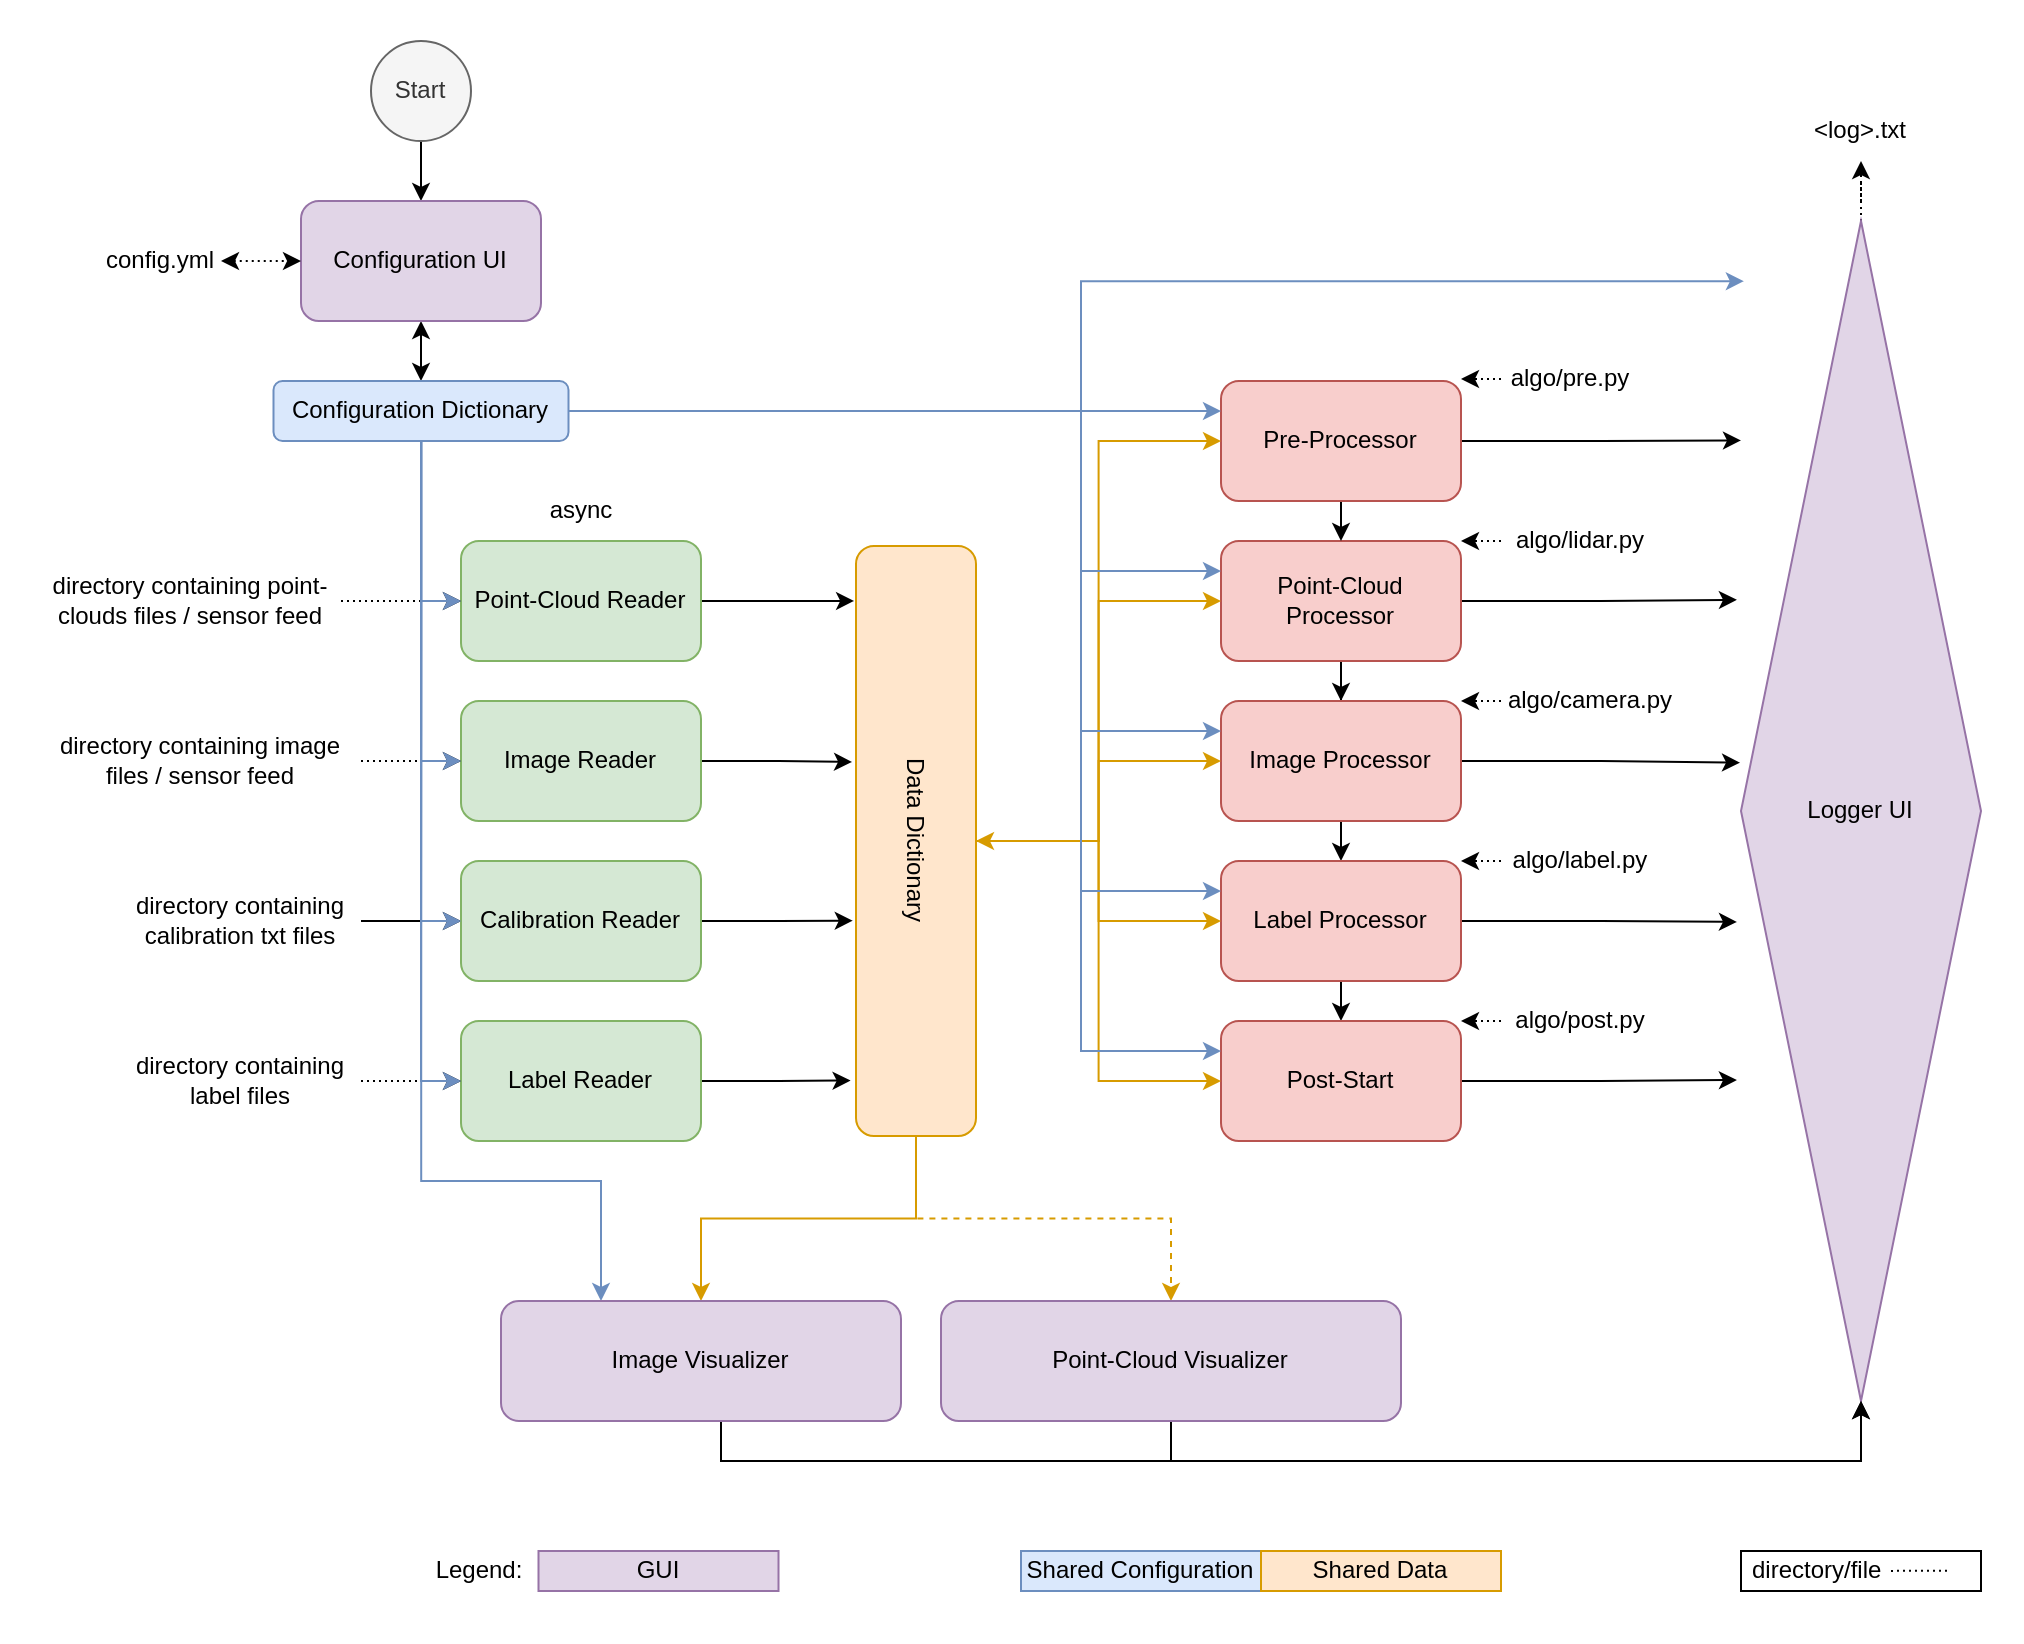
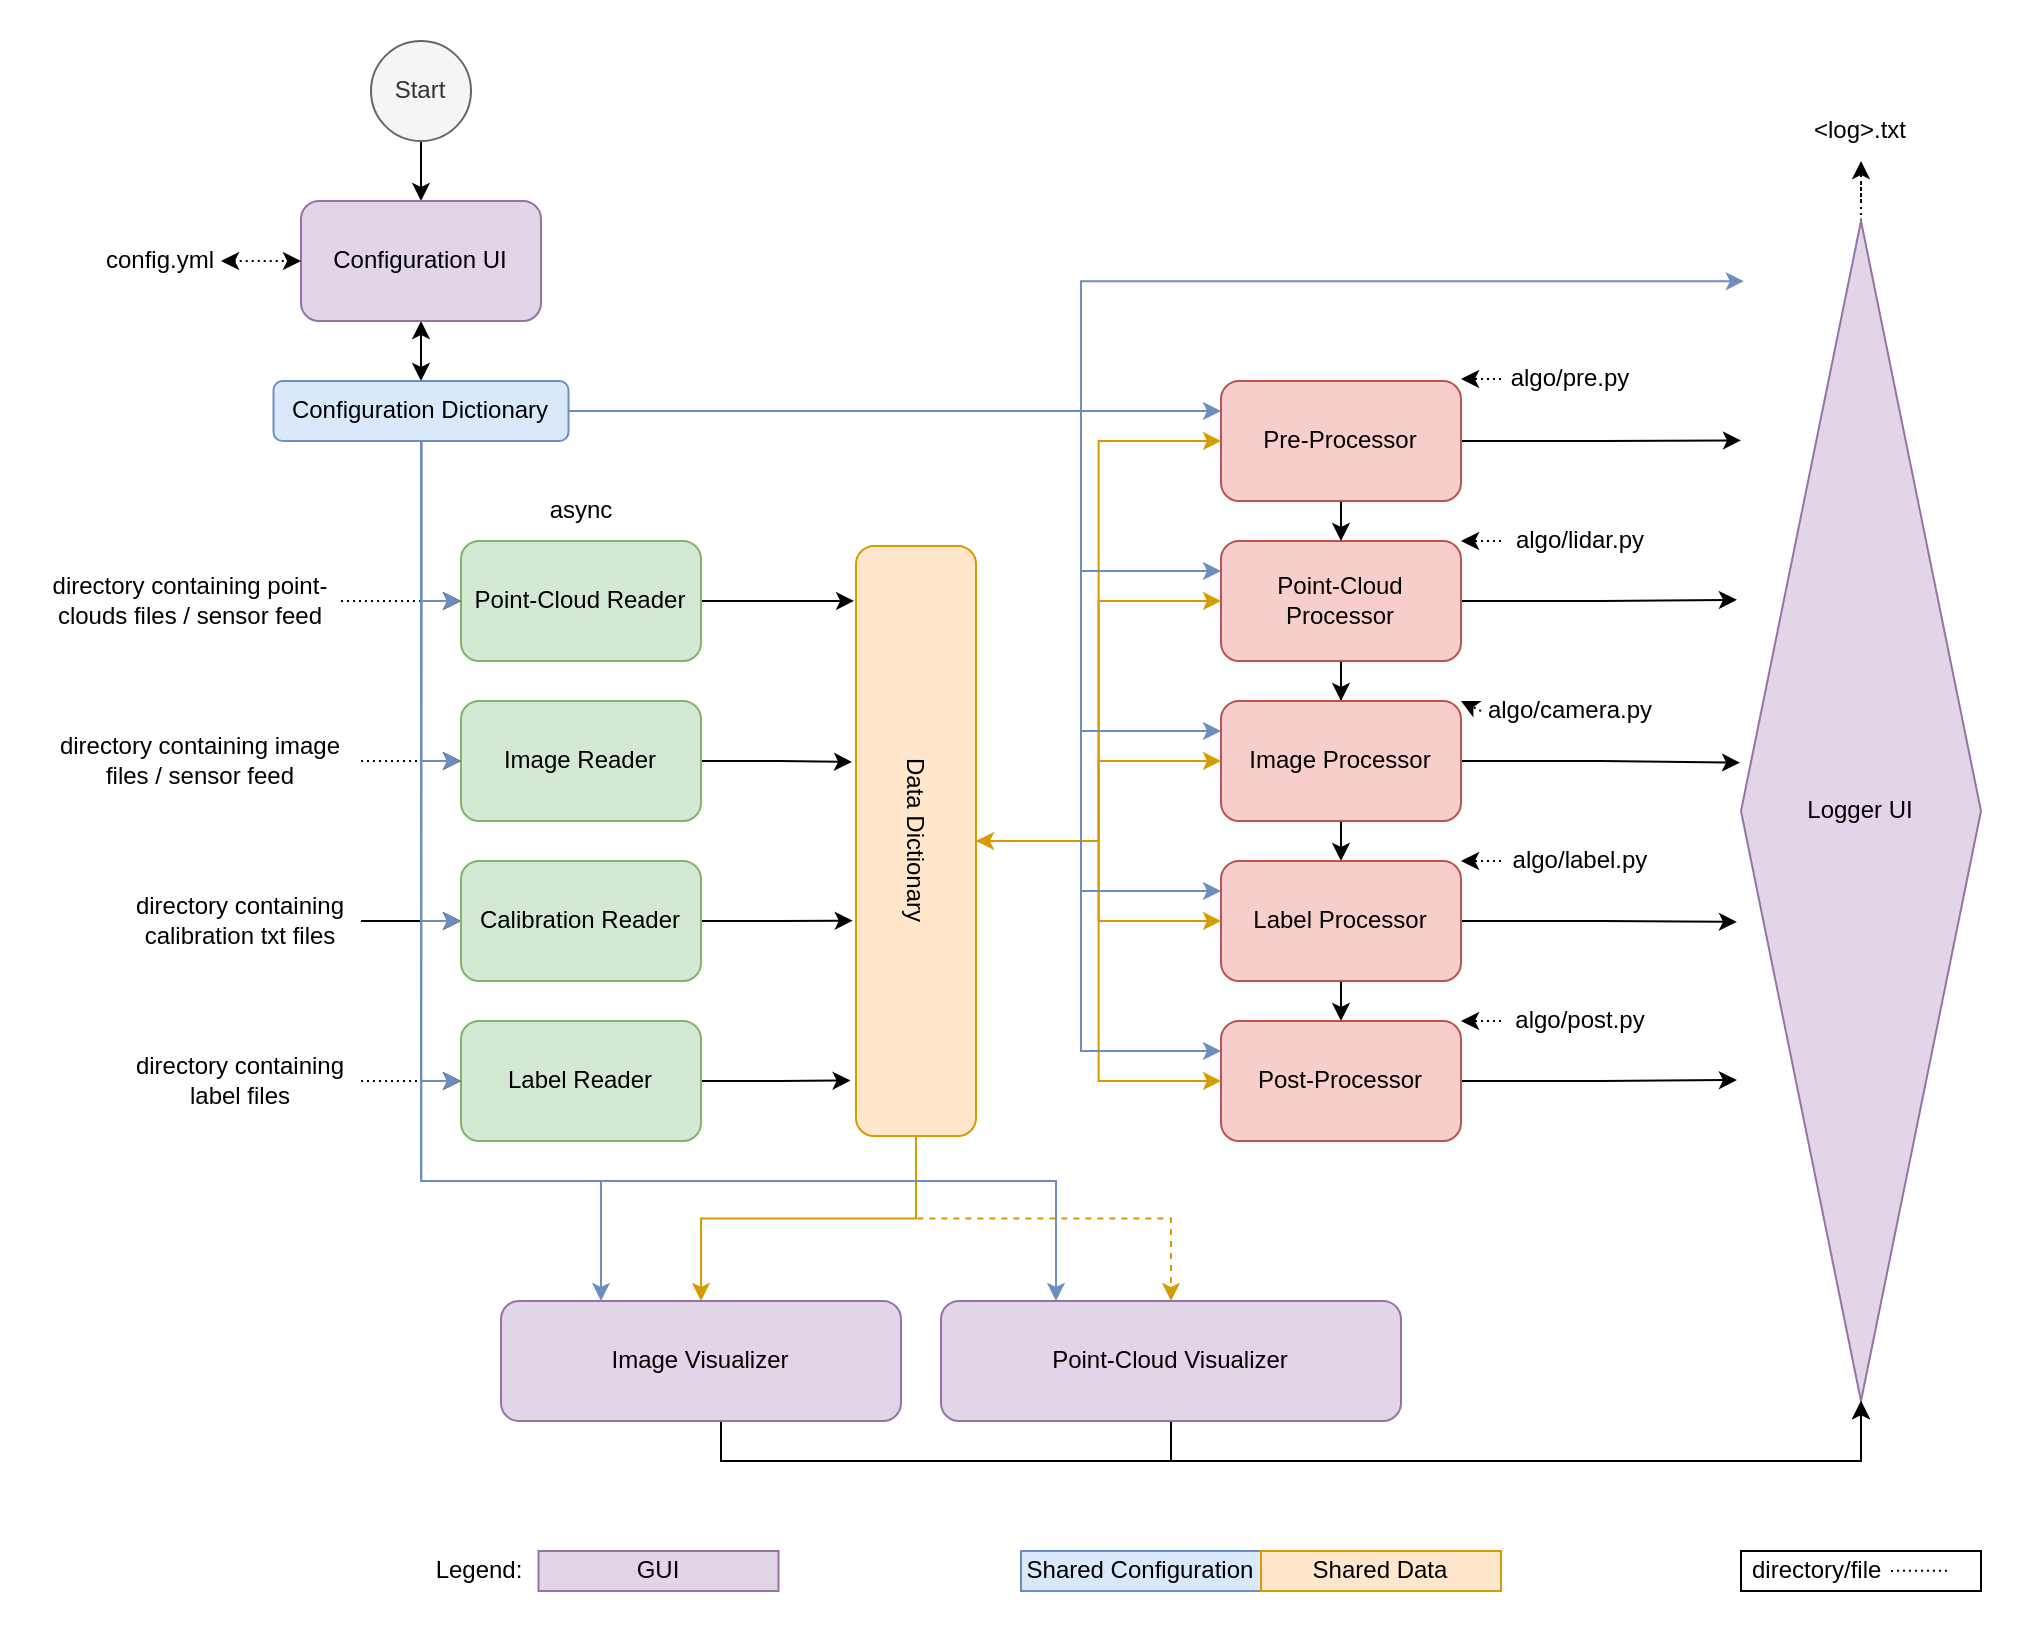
node "algo/camera.py": moved (1591, 701) -> (1571, 711)
node "Post-Start": label "Post-Start" -> "Post-Processor"
edge "Configuration Dictionary" -> "Point-Cloud Visualizer": added
